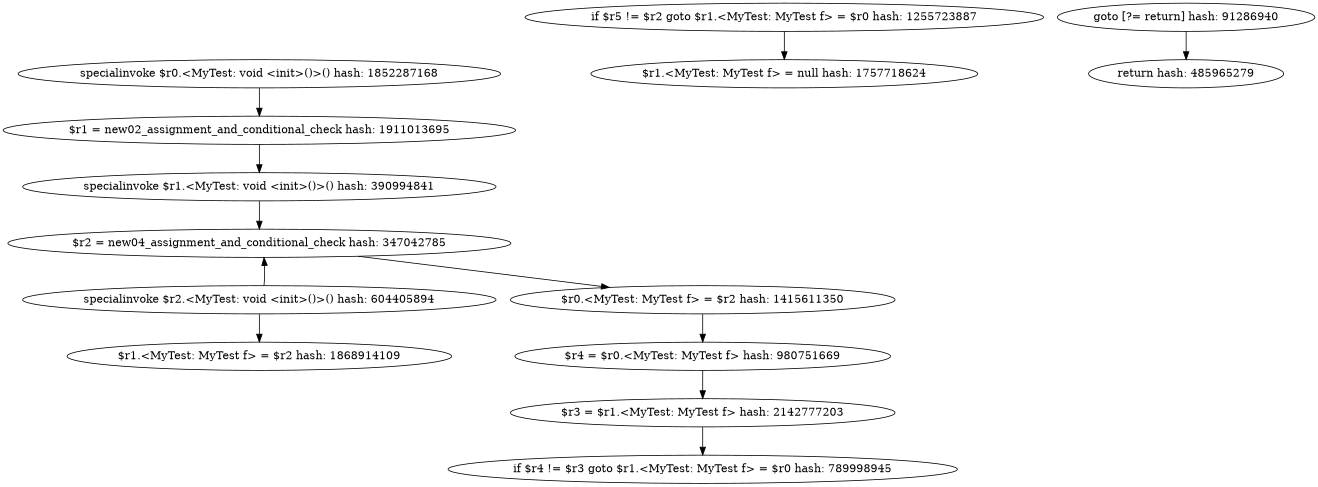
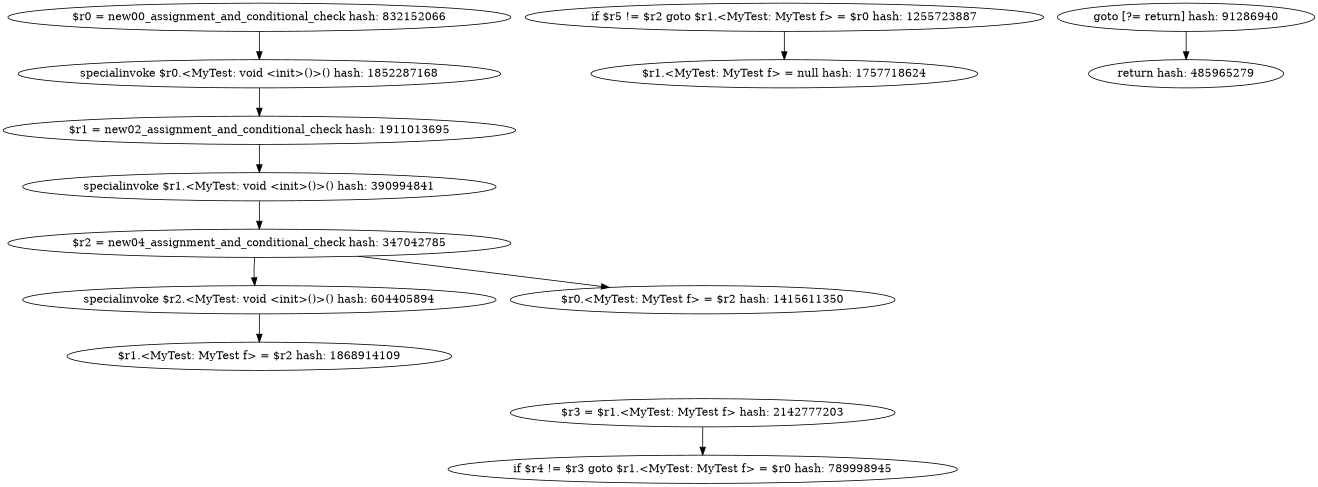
node "$r0 = new00_assignment_and_conditional_check hash: 832152066": added
edge "specialinvoke $r2.<MyTest: void <init>()>() hash: 604405894" -> "$r2 = new04_assignment_and_conditional_check hash: 347042785": reversed
node "$r4 = $r0.<MyTest: MyTest f> hash: 980751669": removed
